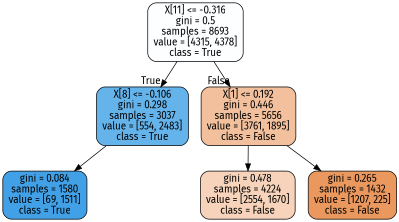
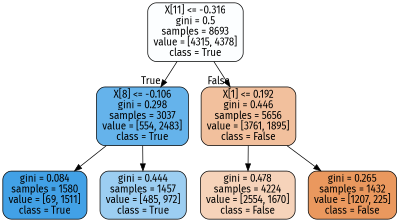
node "gini = 0.444 samples = 1457 value = [485, 972] class = True": added
